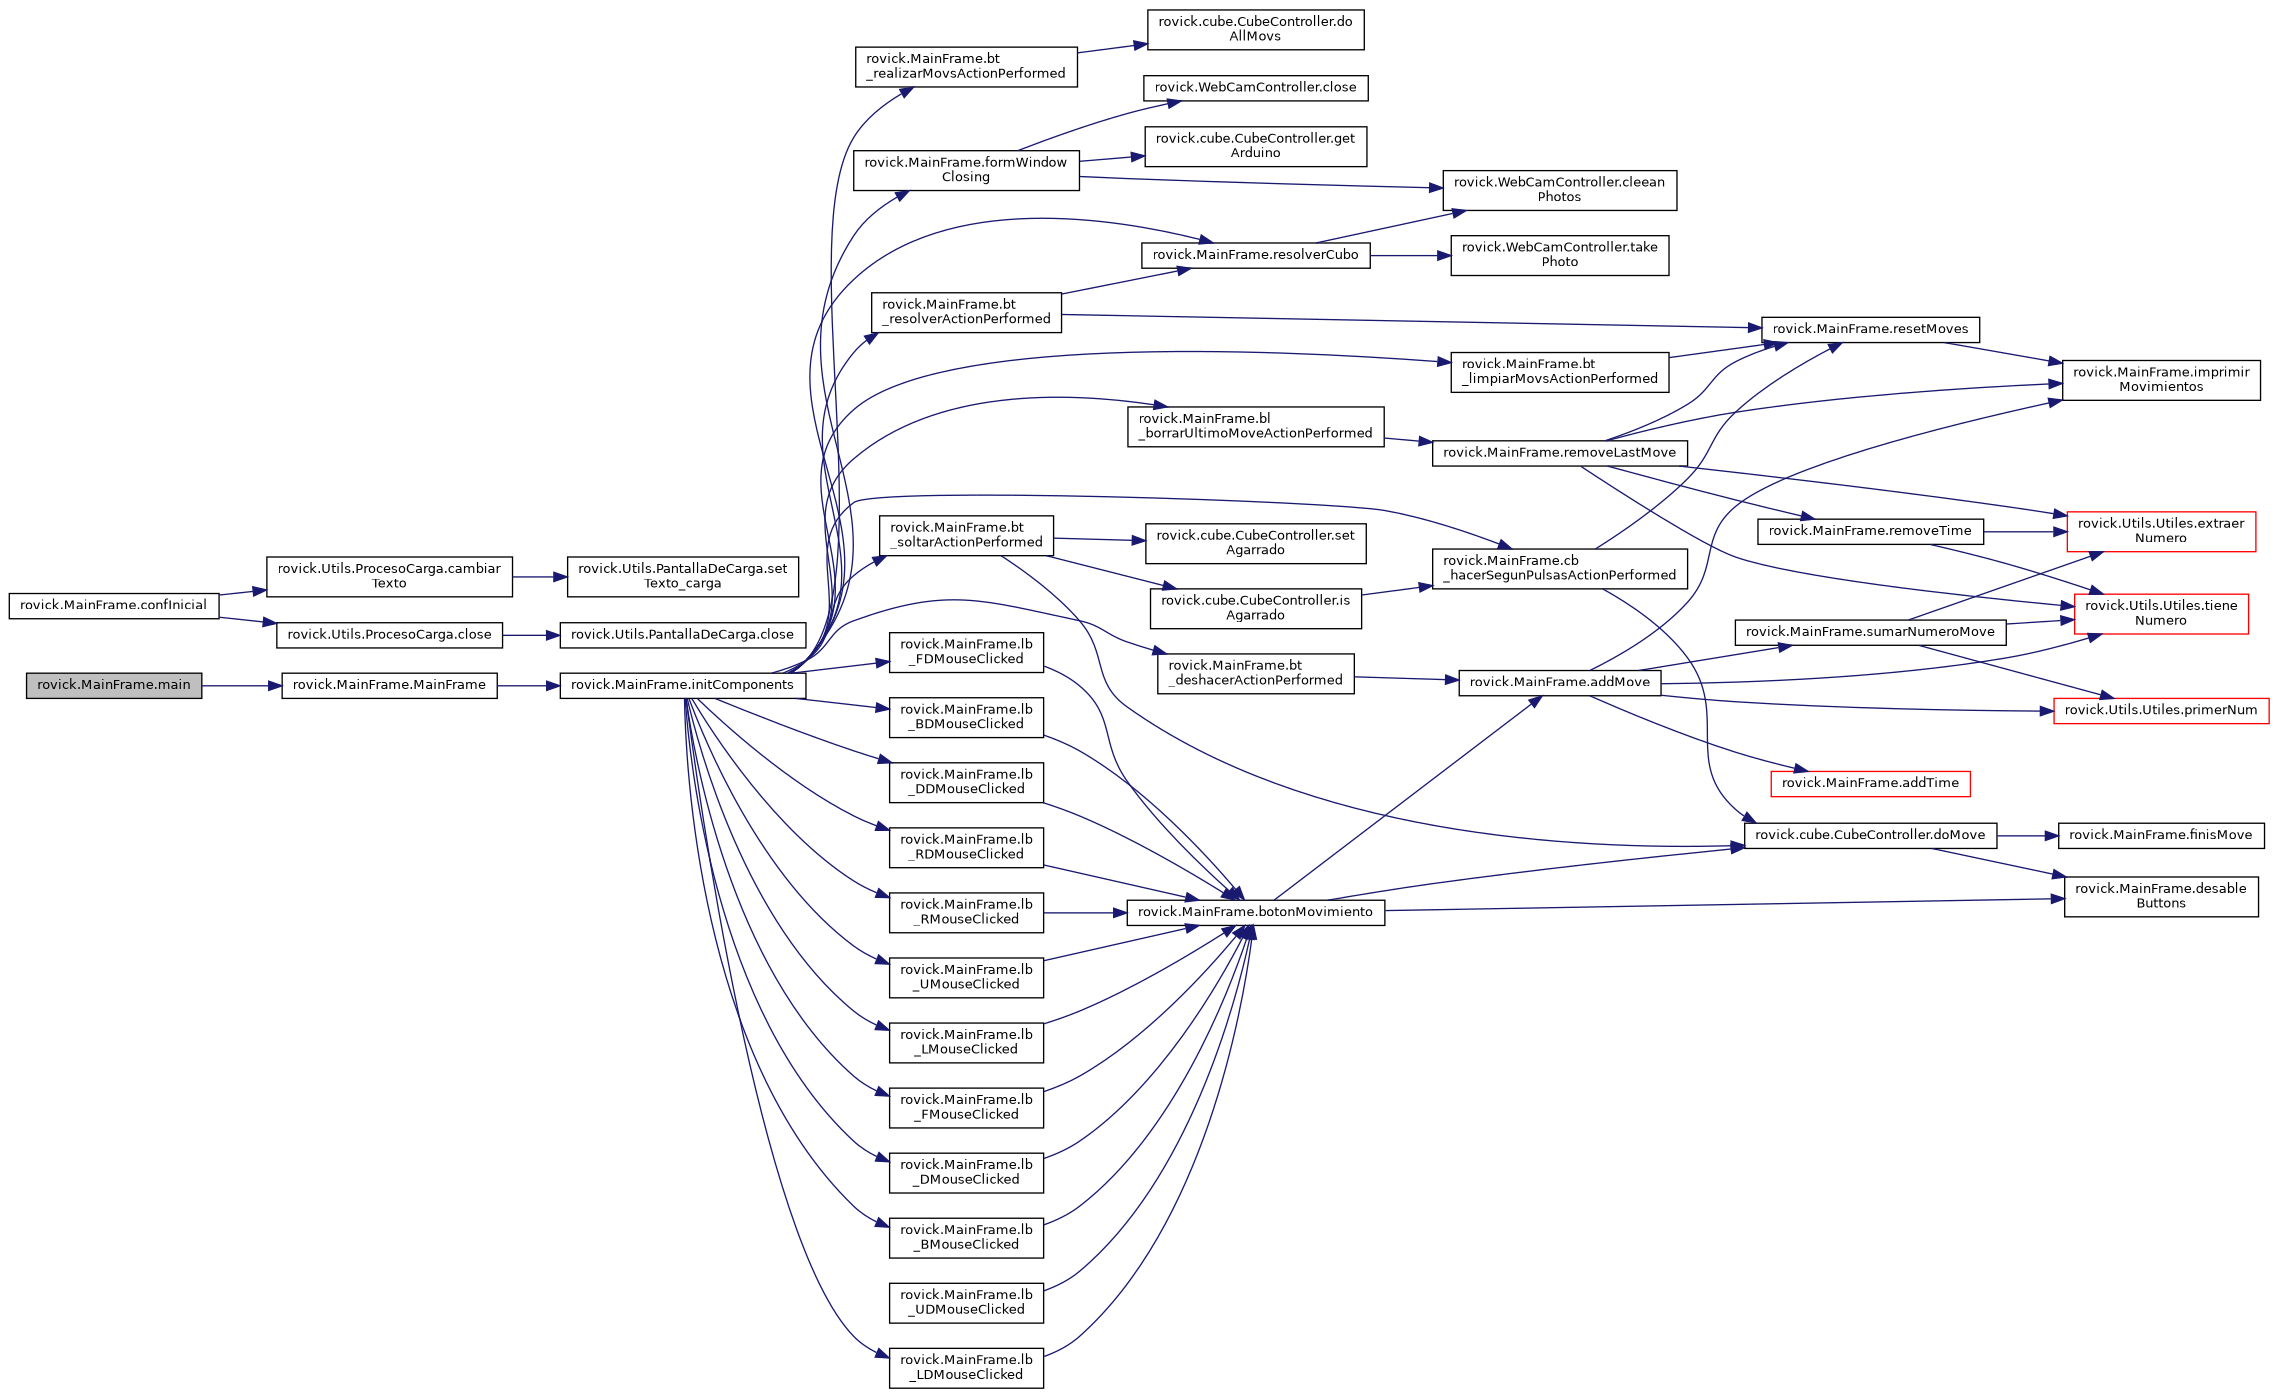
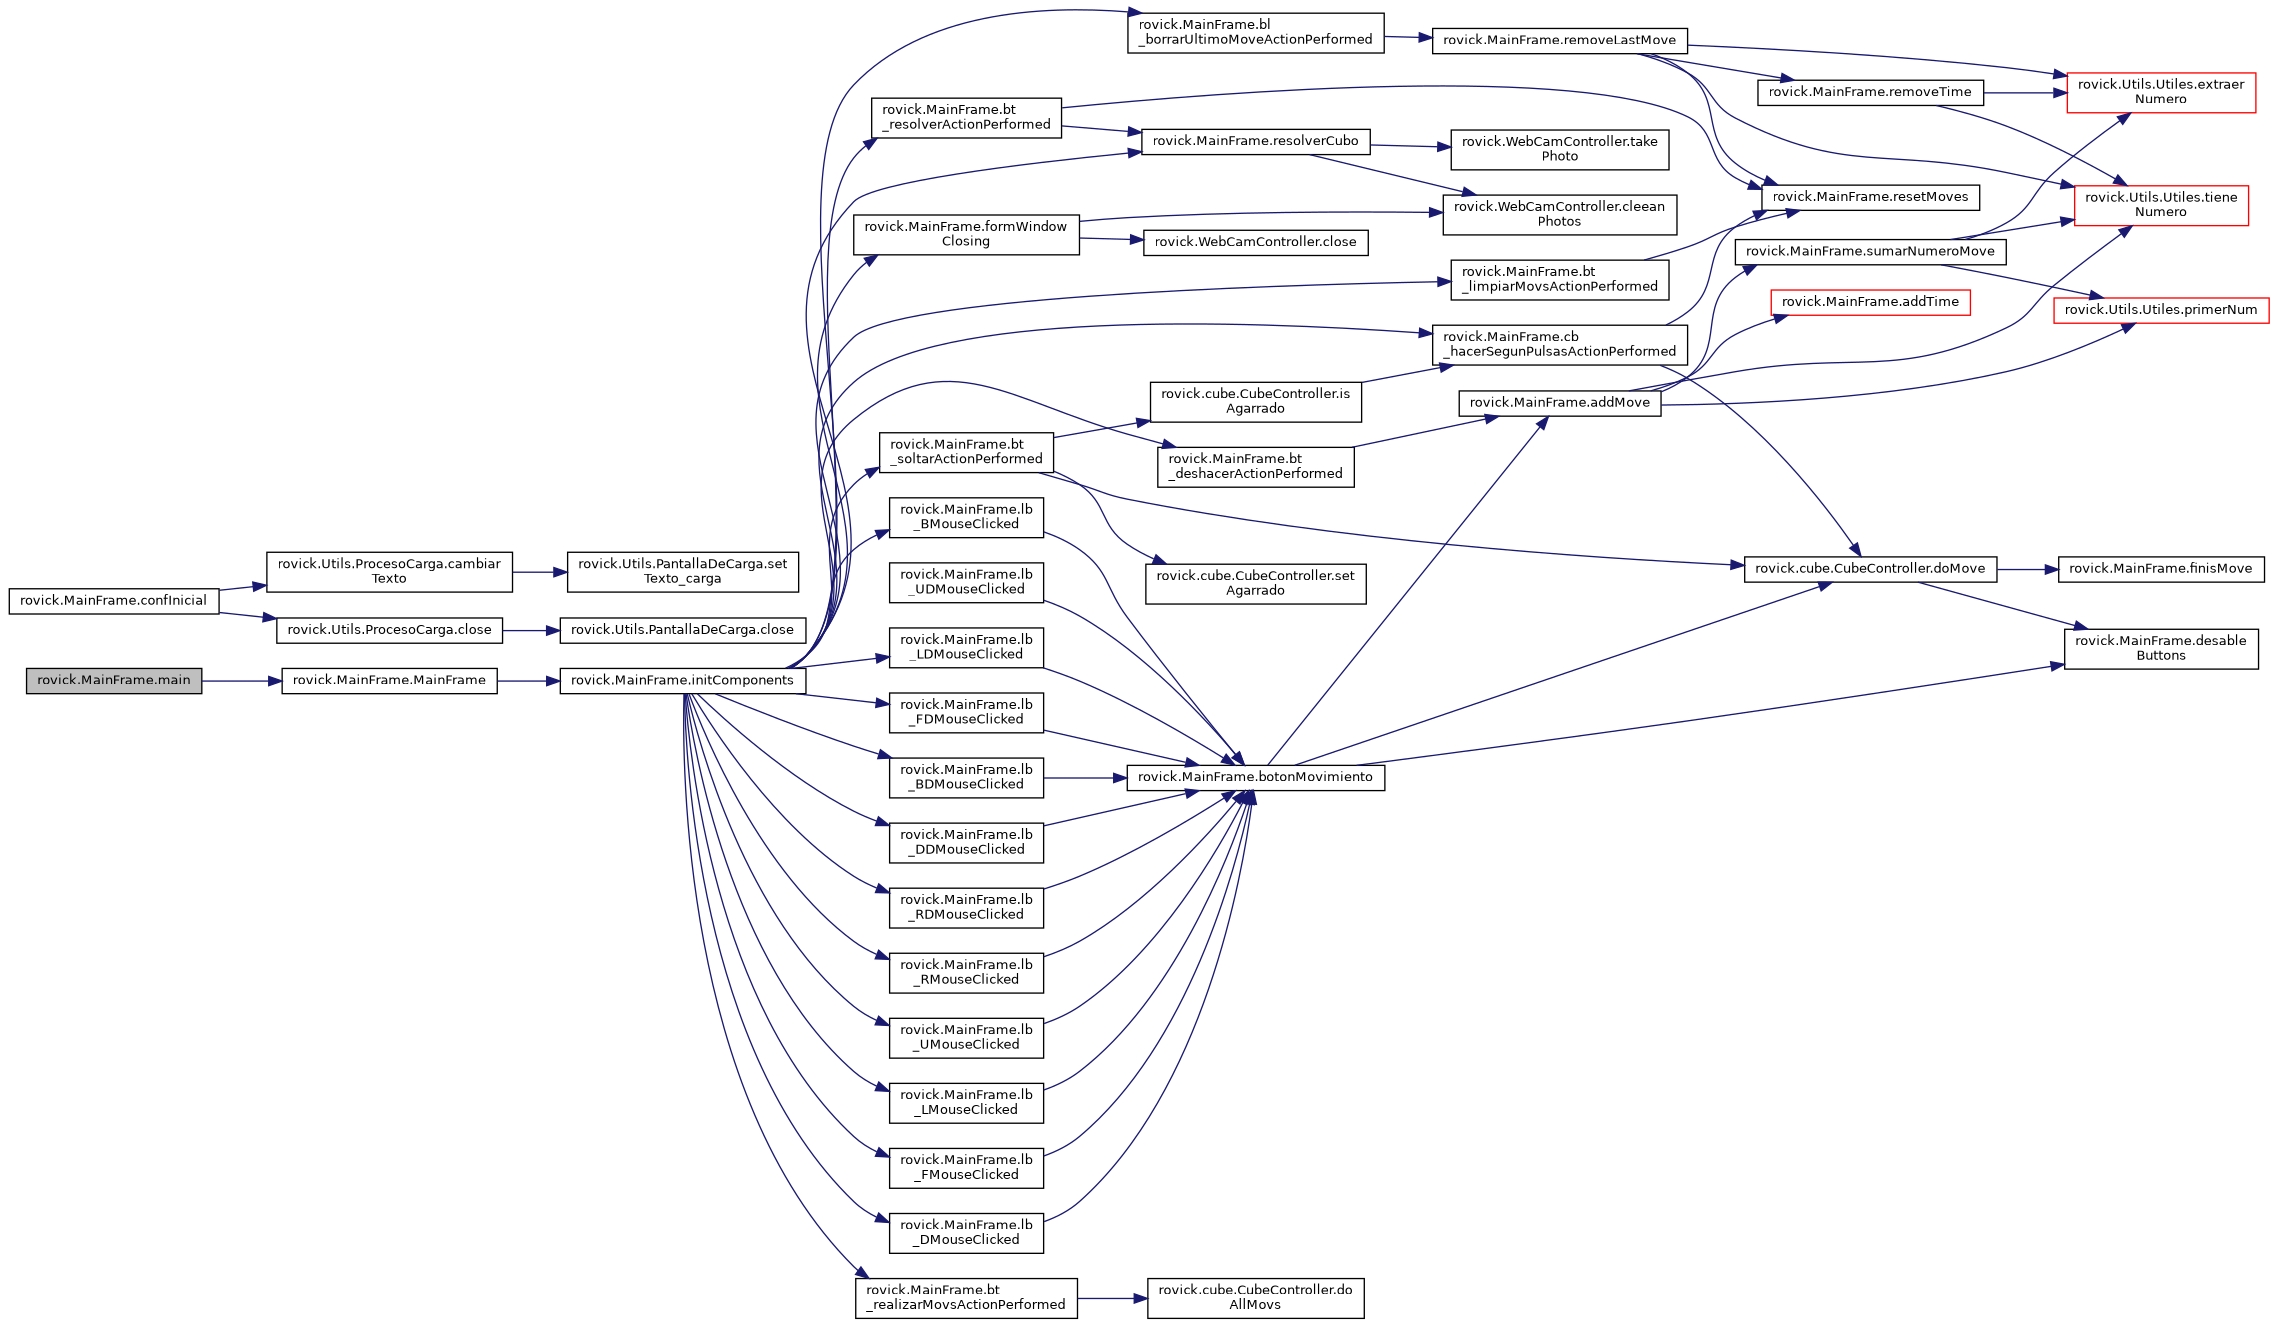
node "rovick.cube.CubeController.get Arduino": removed
node "rovick.MainFrame.imprimir Movimientos": removed
